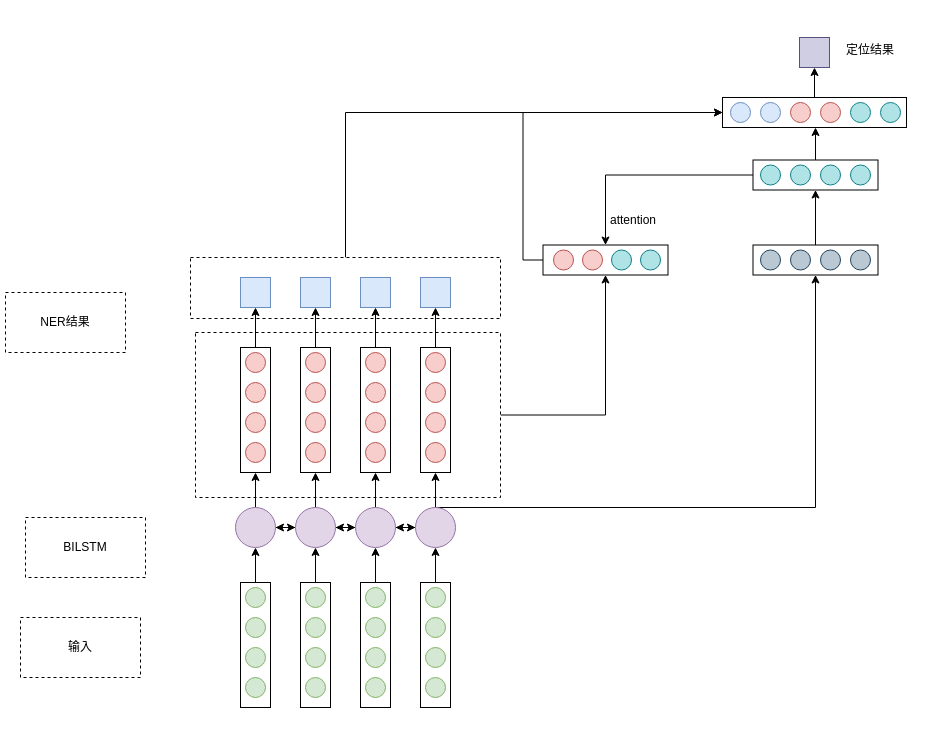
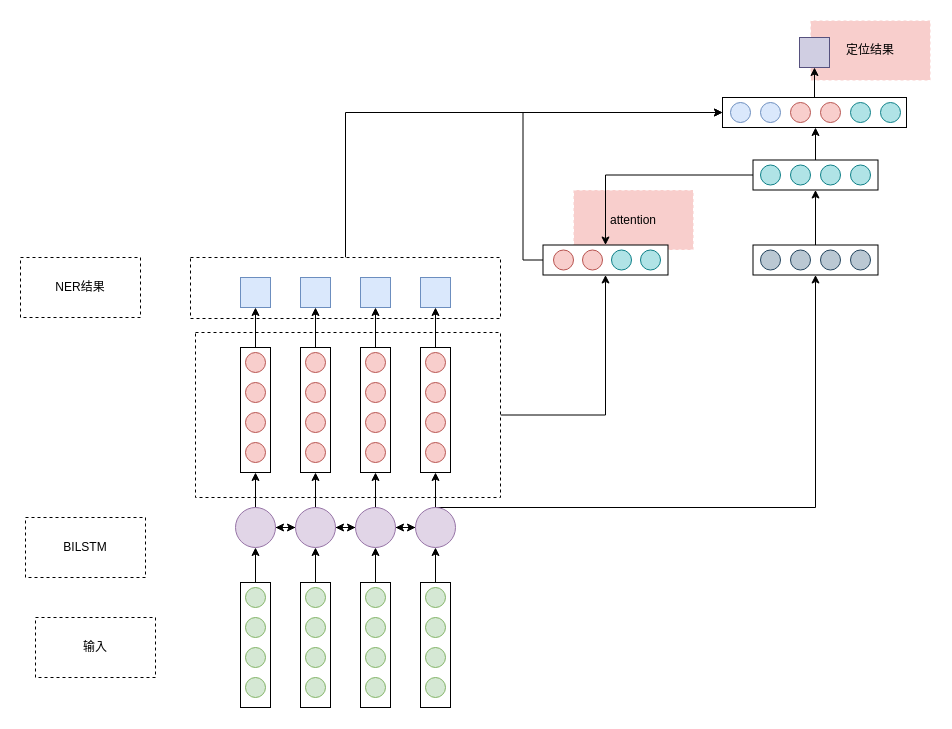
node "定位结果": fillcolor #ffffff -> #f8cecc
node "attention": fillcolor #ffffff -> #f8cecc
node "NER结果": moved (66, 323) -> (81, 288)
node "输入": moved (81, 648) -> (96, 648)
